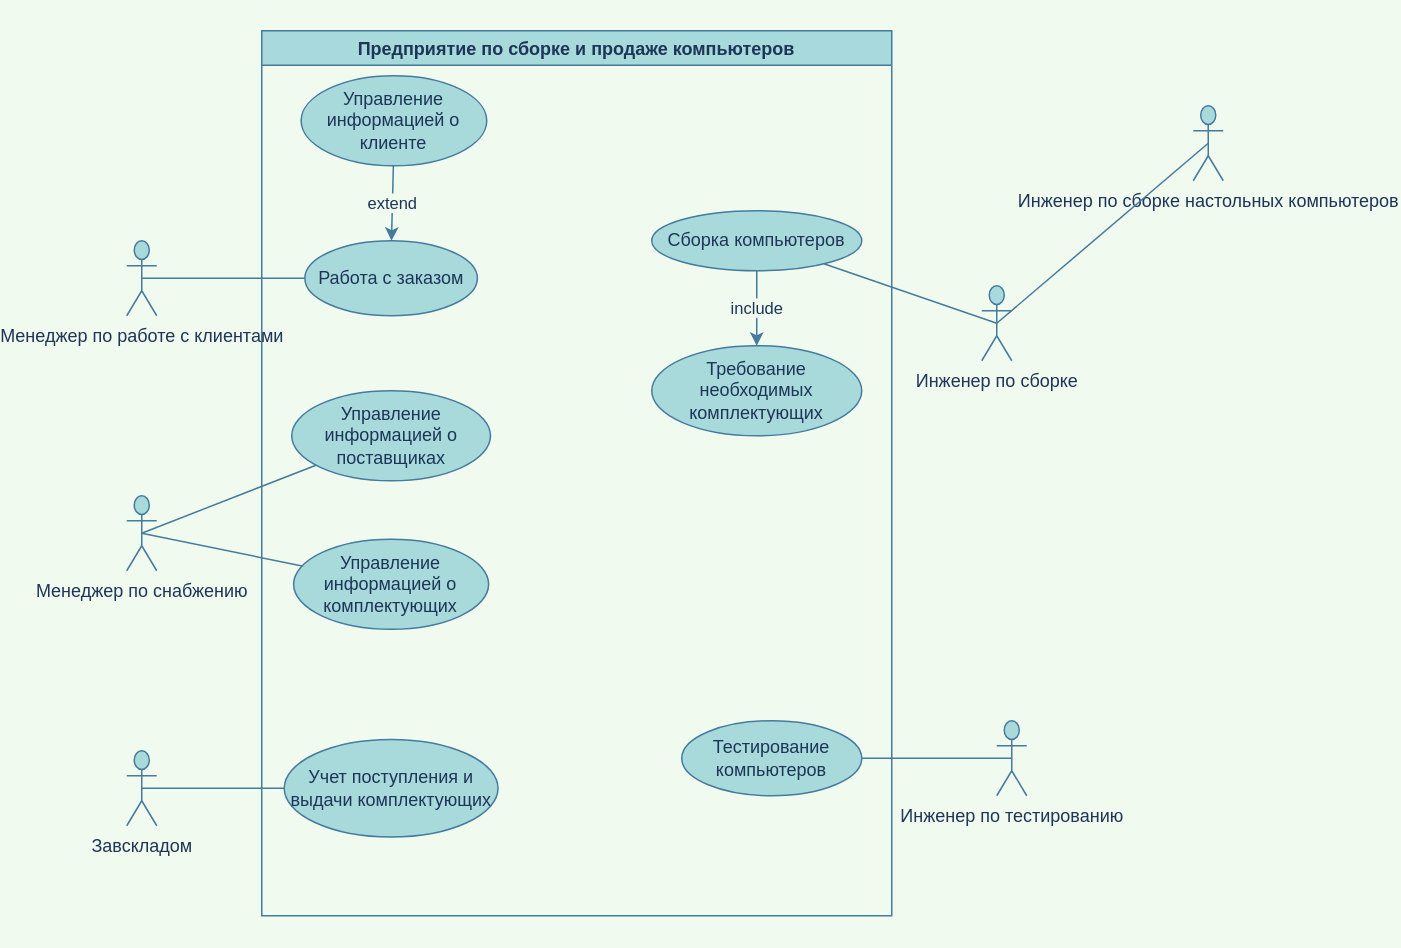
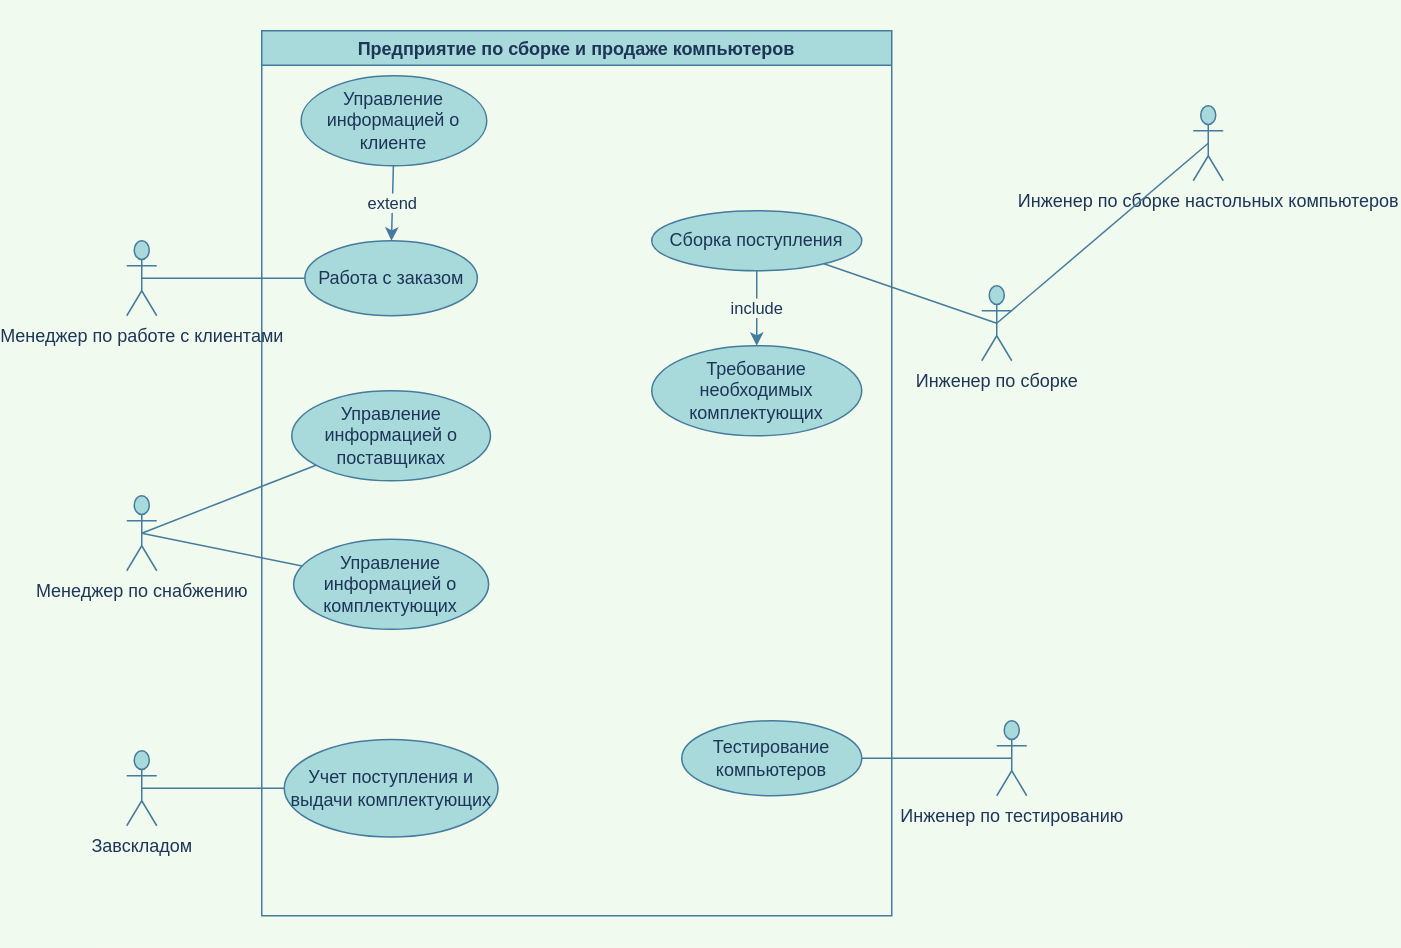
node "Сборка компьютеров": label "Сборка компьютеров" -> "Сборка поступления"
